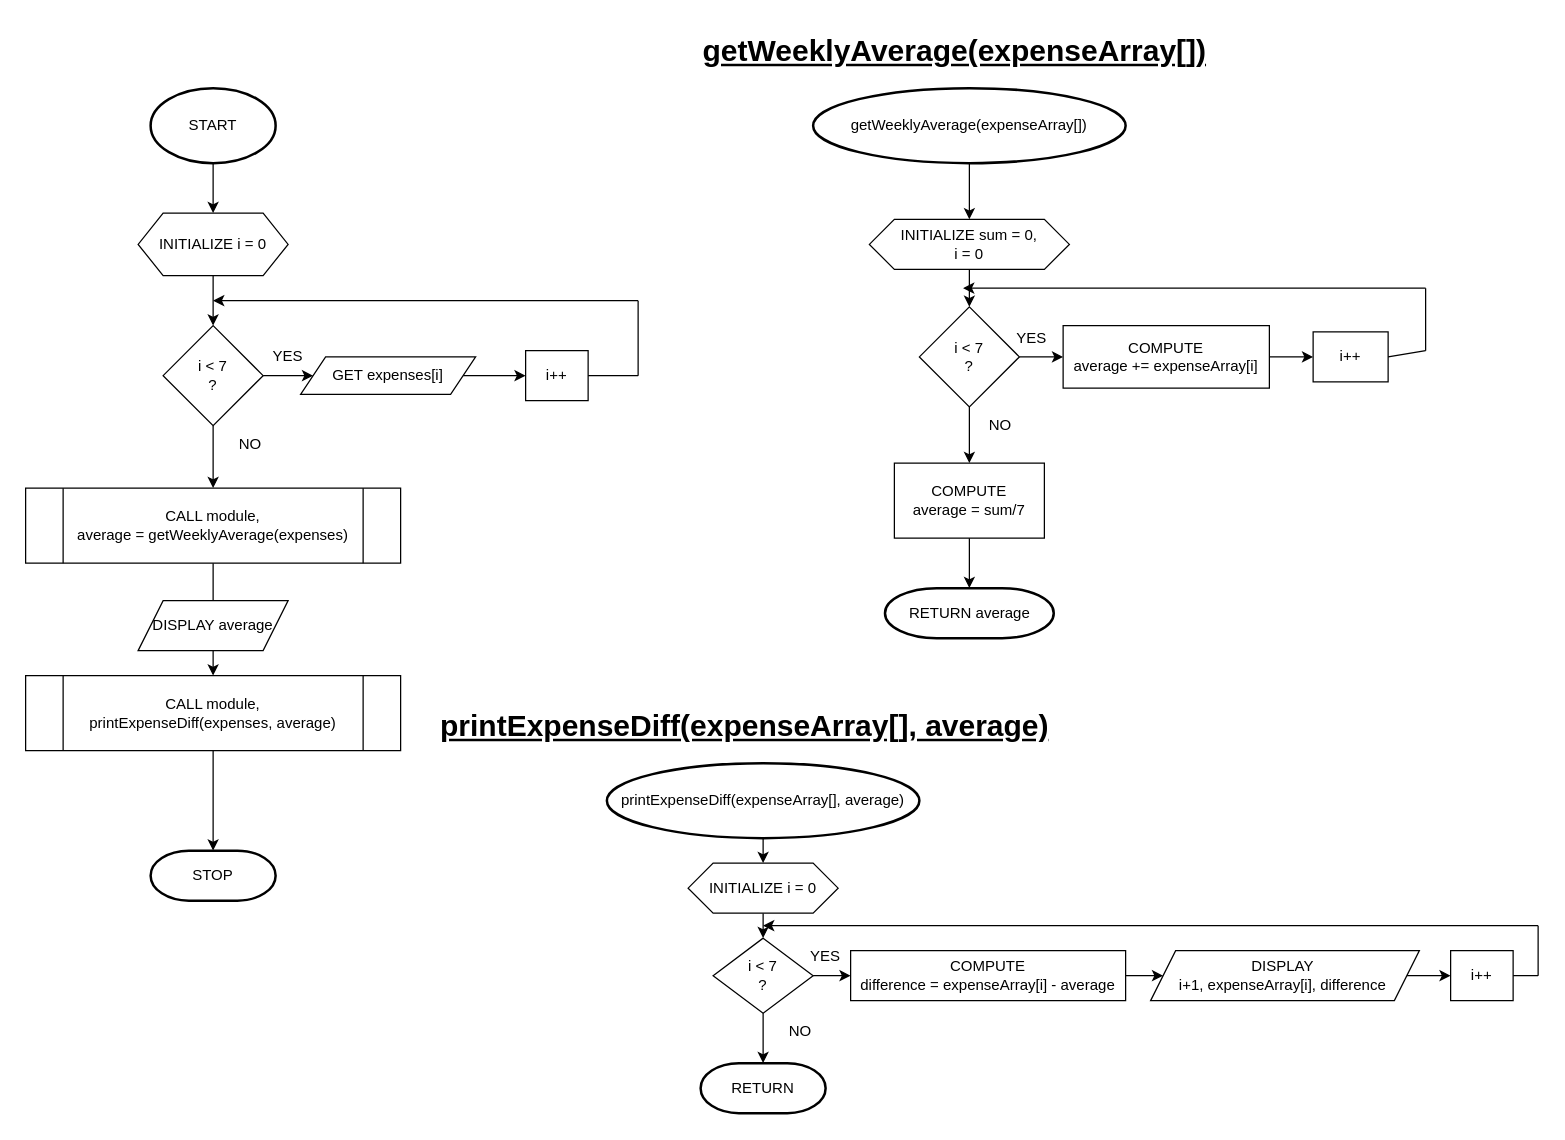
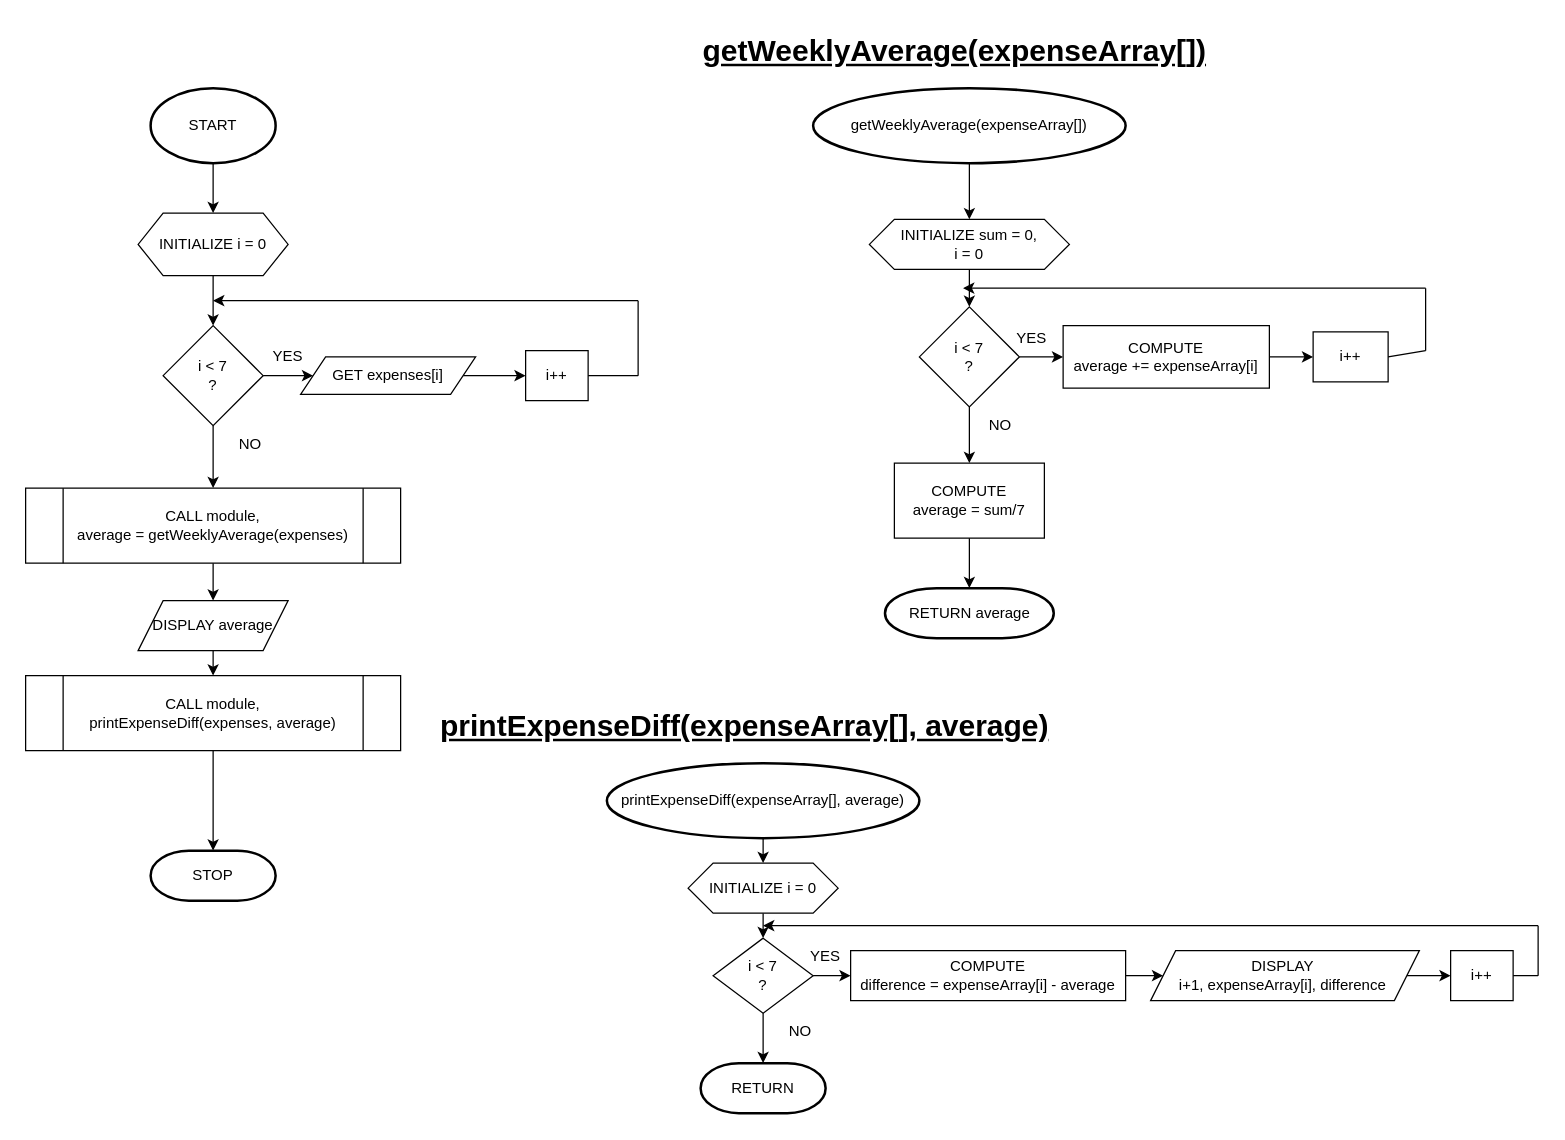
edge "CALL module, average = getWeeklyAverage(expenses)" -- "DISPLAY average": arrowhead none -> classic
